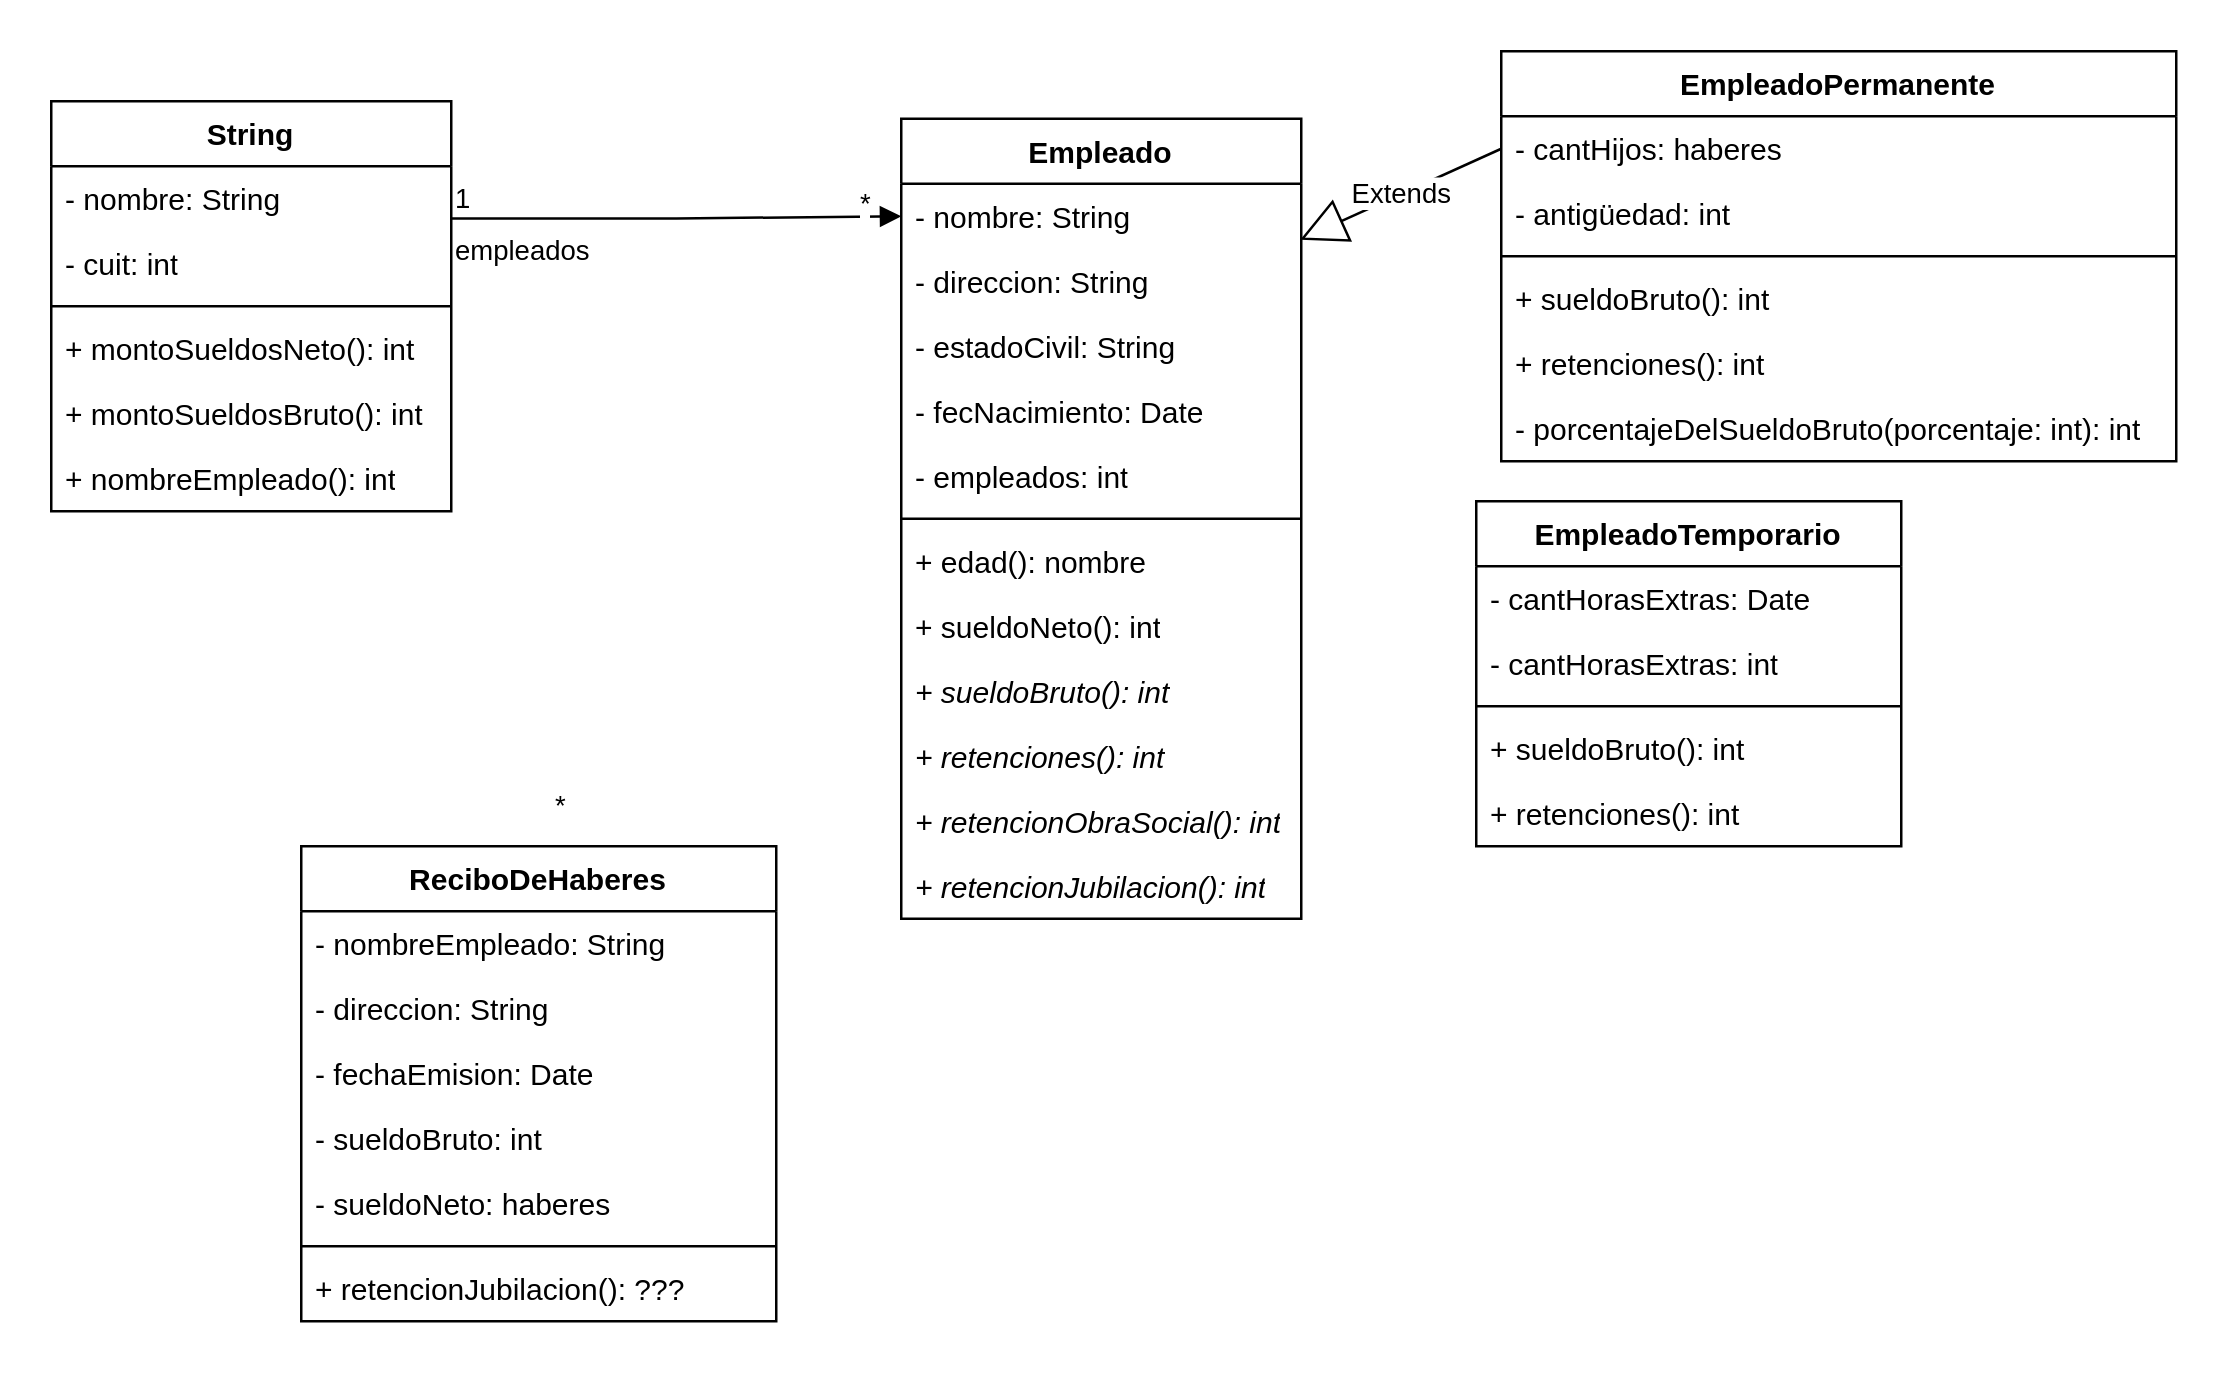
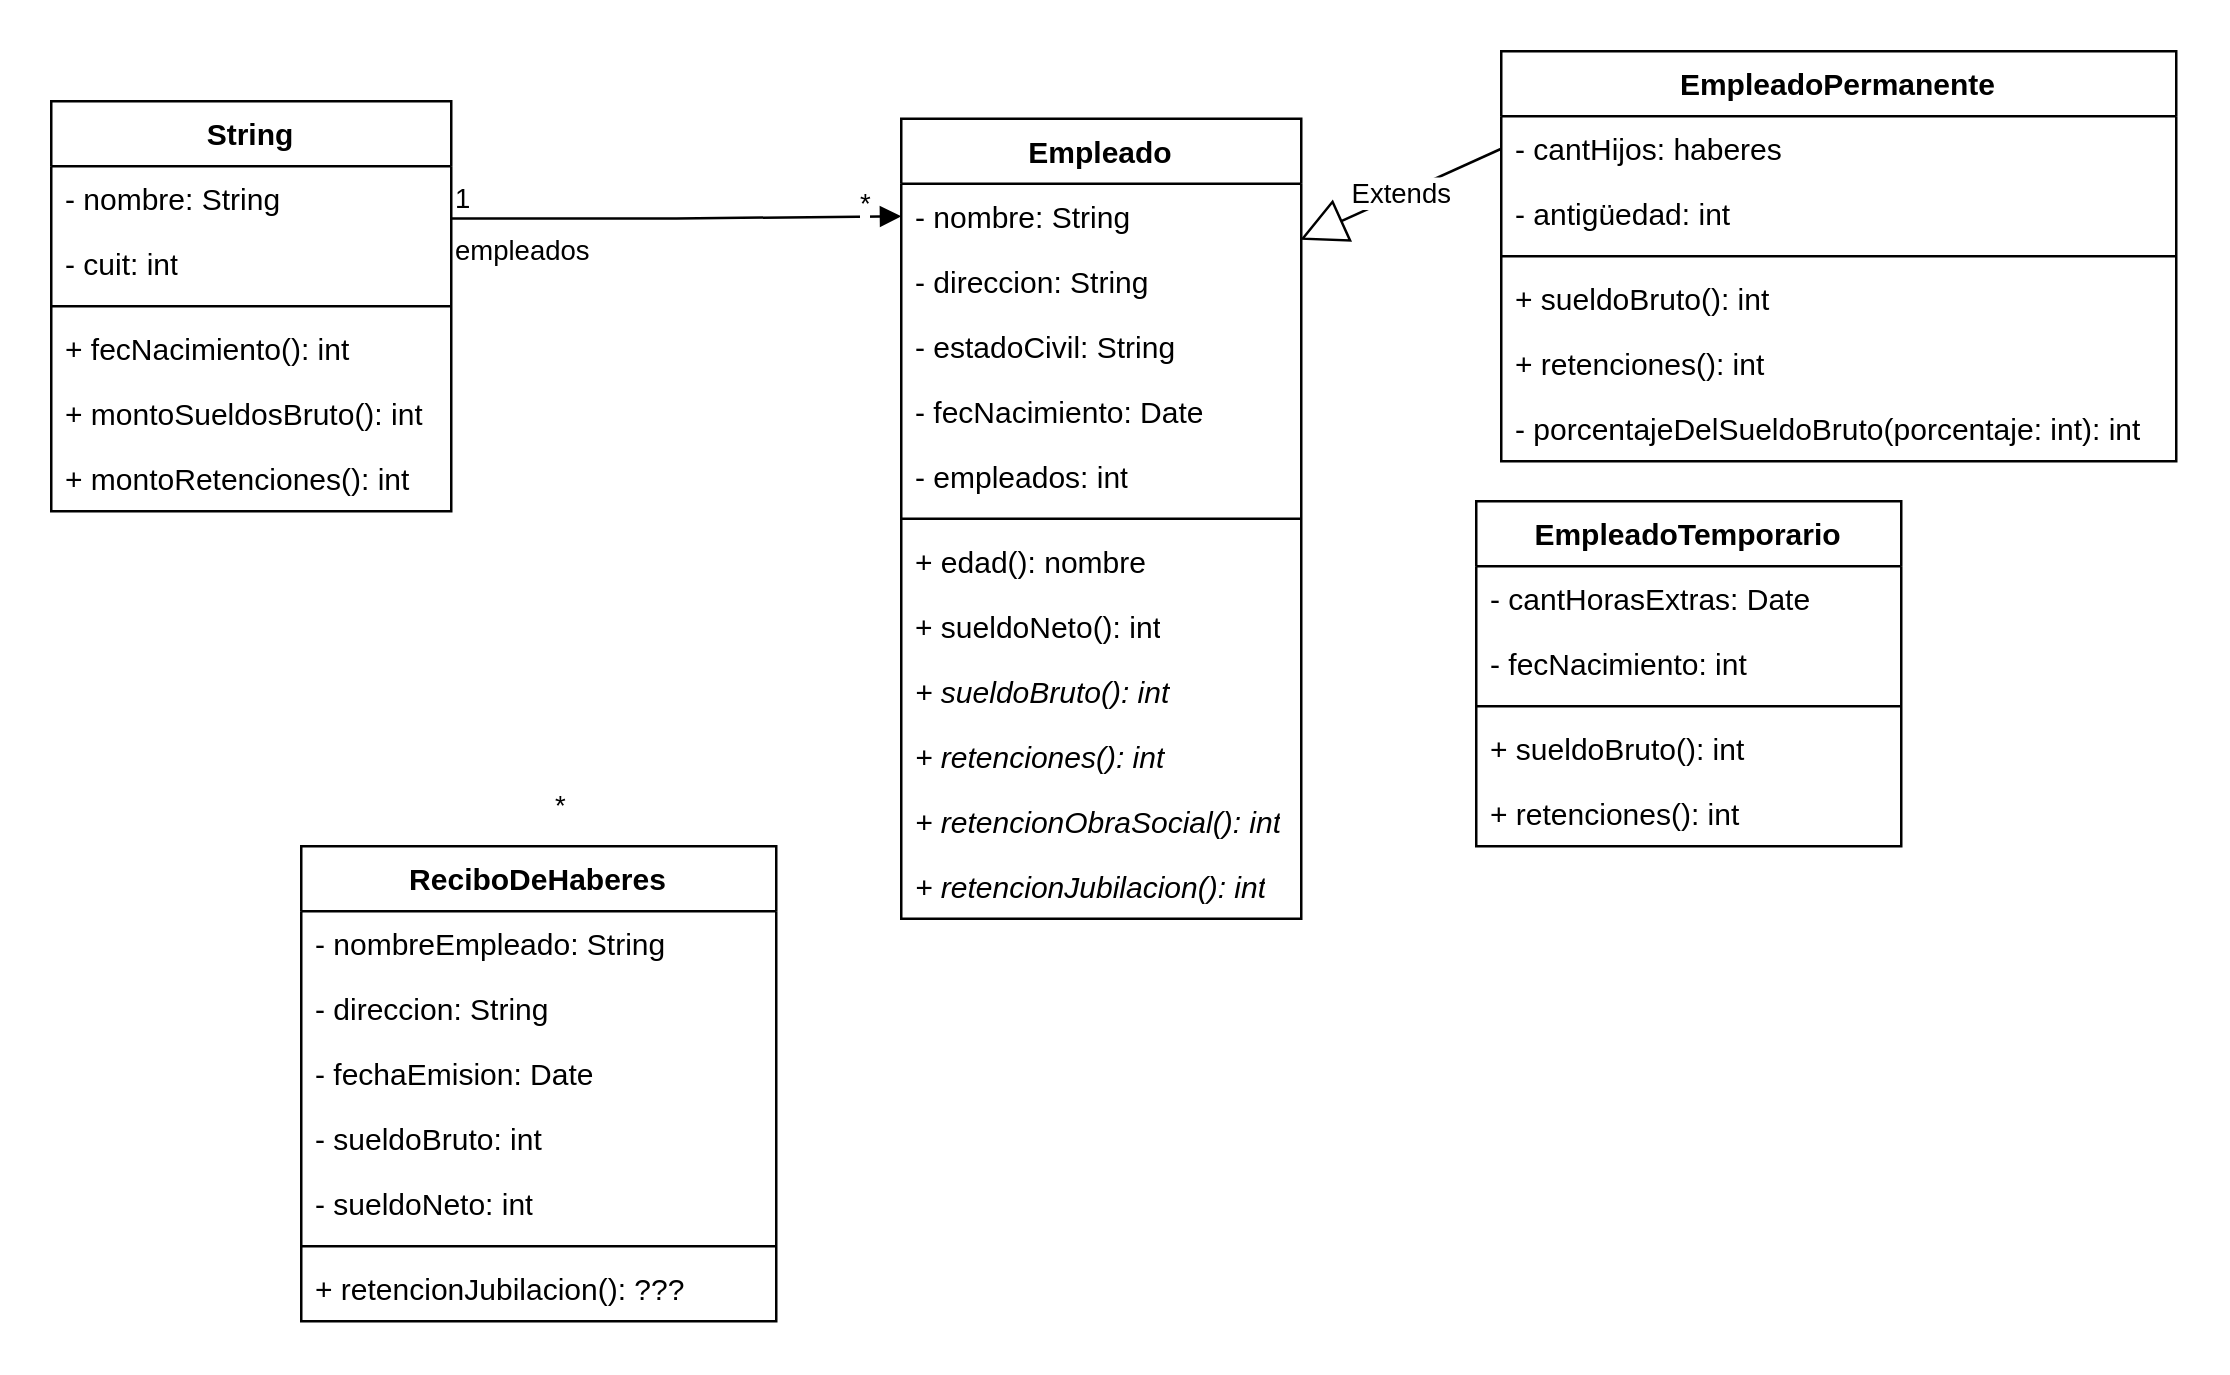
node "+ montoSueldosNeto(): int": label "+ montoSueldosNeto(): int" -> "+ fecNacimiento(): int"
node "+ nombreEmpleado(): int": label "+ nombreEmpleado(): int" -> "+ montoRetenciones(): int"
node "- cantHorasExtras: int": label "- cantHorasExtras: int" -> "- fecNacimiento: int"
node "- sueldoNeto: haberes": label "- sueldoNeto: haberes" -> "- sueldoNeto: int"
